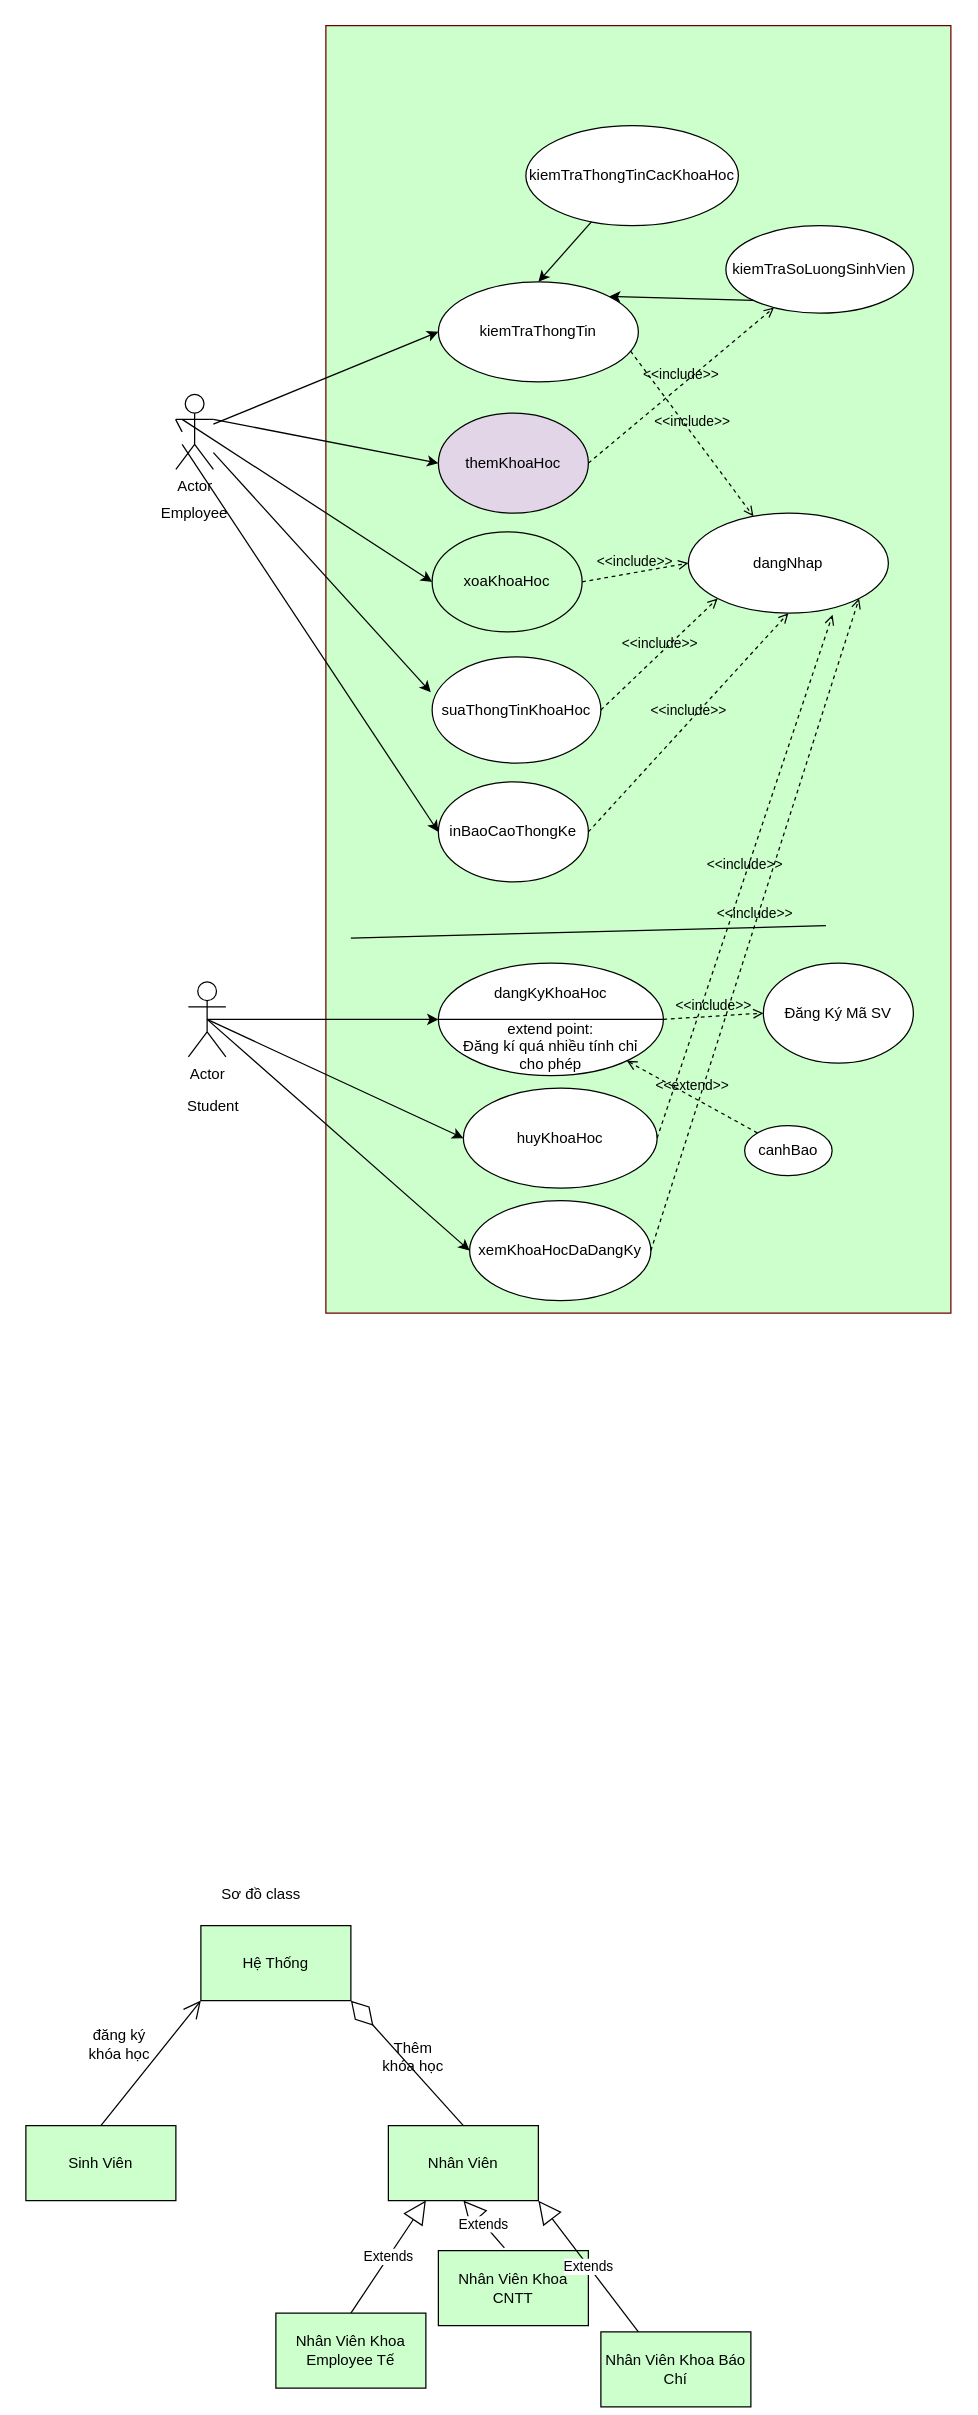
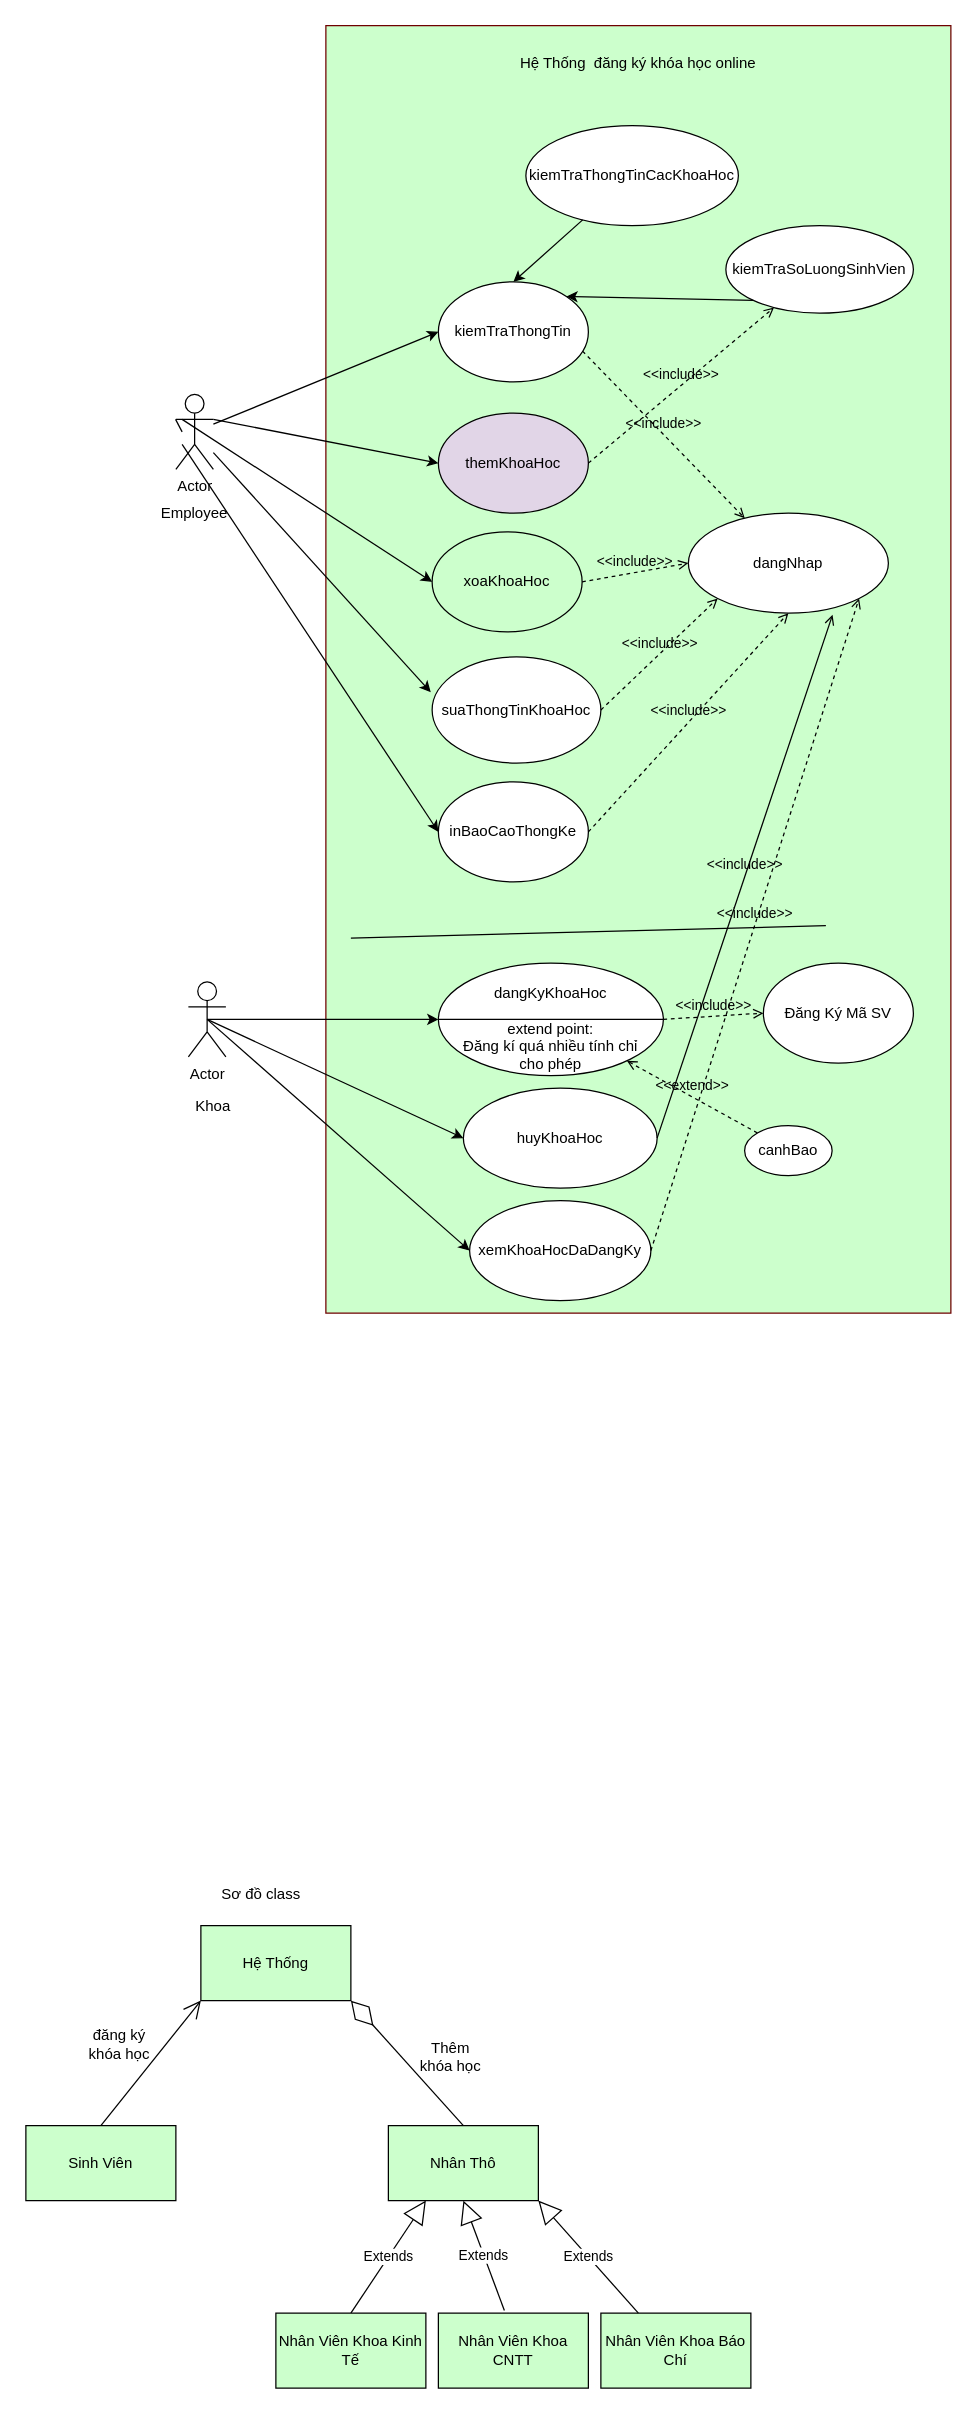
node "Hệ Thống đăng ký khóa học online": added
node "kiemTraThongTin": size 200x100 -> 150x100
edge "huyKhoaHoc" -> "dangNhap": style dashed -> solid
node "Student": label "Student" -> "Khoa"
node "Thêm khóa học": moved (413, 2057) -> (451, 2057)
node "Nhân Viên": label "Nhân Viên" -> "Nhân Thô"
node "Nhân Viên Khoa CNTT": moved (513, 2288) -> (513, 2351)
node "Nhân Viên Khoa Employee Tế": label "Nhân Viên Khoa Employee Tế" -> "Nhân Viên Khoa Kinh Tế"
node "Nhân Viên Khoa Báo Chí": moved (676, 2369) -> (676, 2351)
